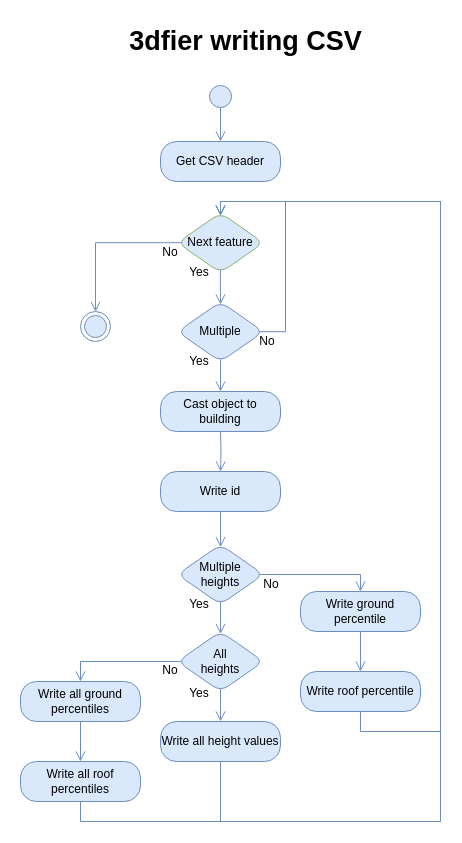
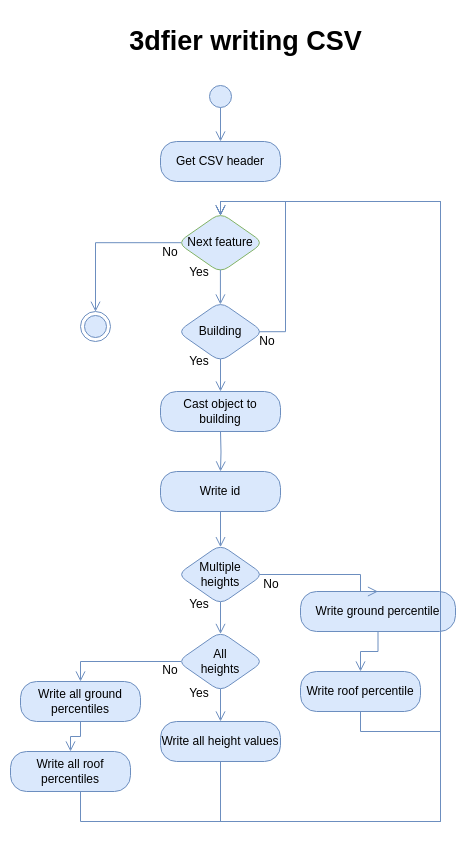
node "Multiple": label "Multiple" -> "Building"
node "Write ground percentile": size 120x40 -> 155x40
node "Write all roof percentiles": moved (81, 782) -> (71, 772)
